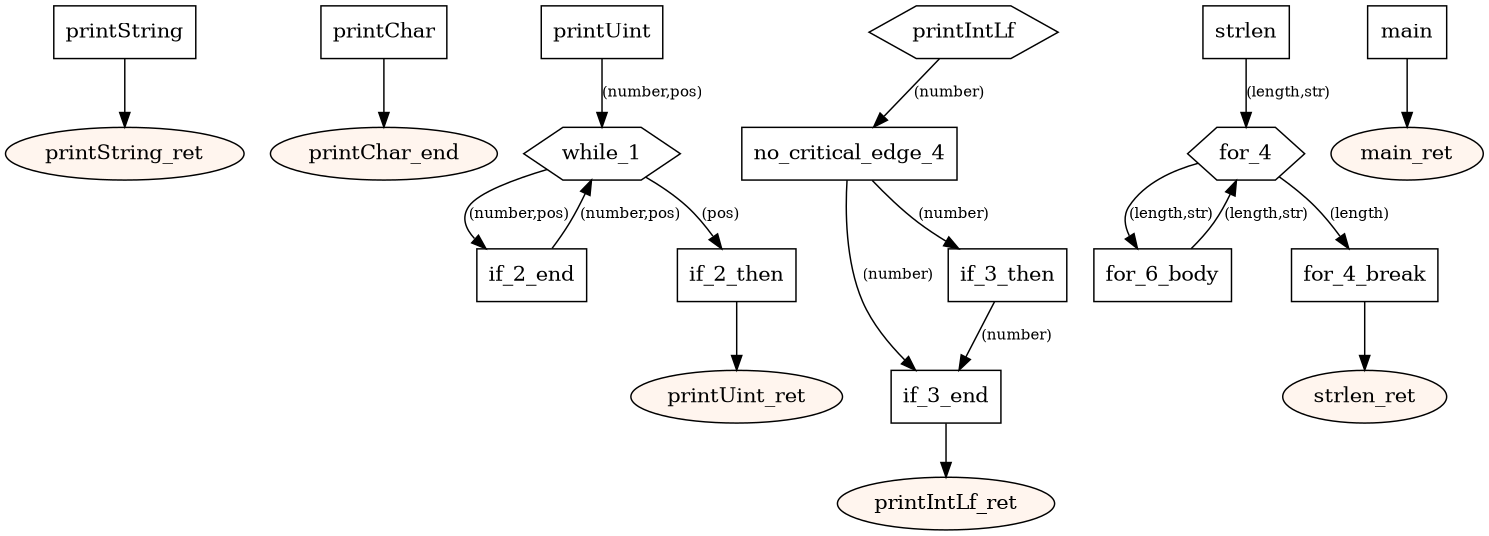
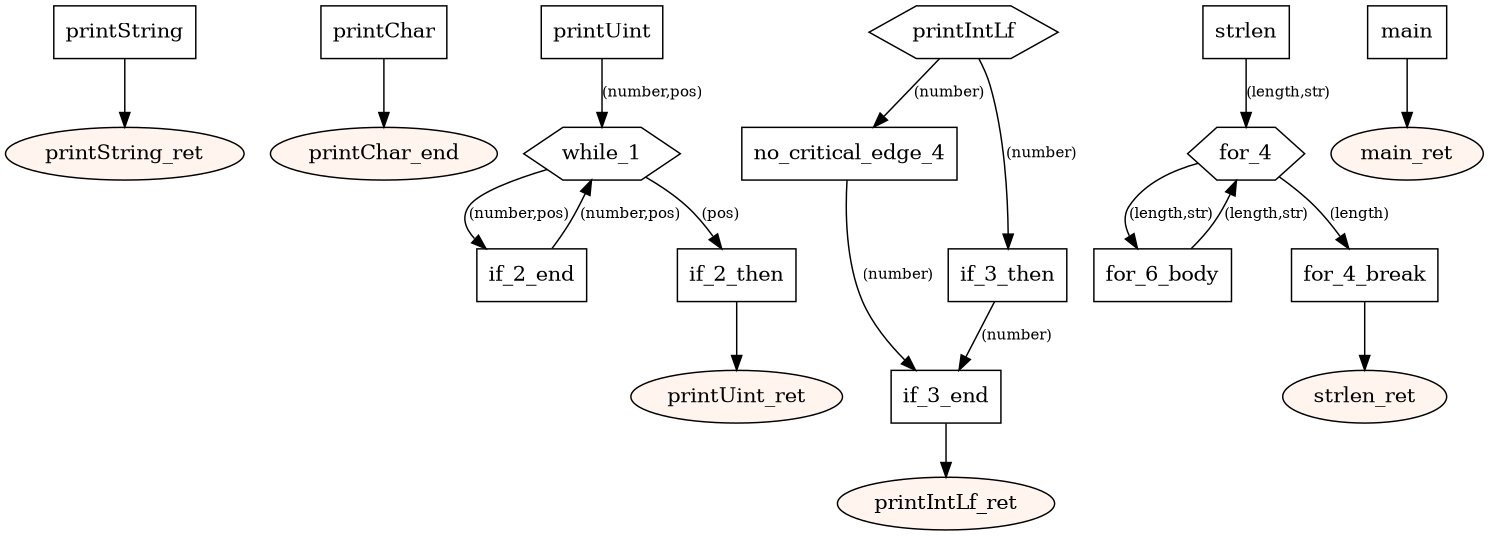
edge "no_critical_edge_4" -> "if_3_then": now "printIntLf" -> "if_3_then"
